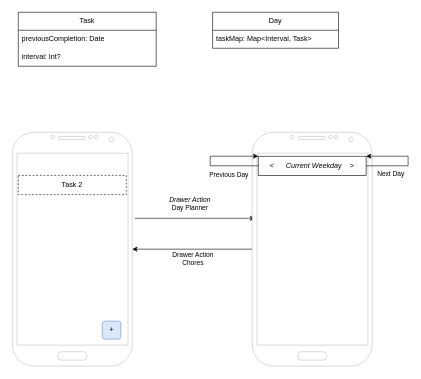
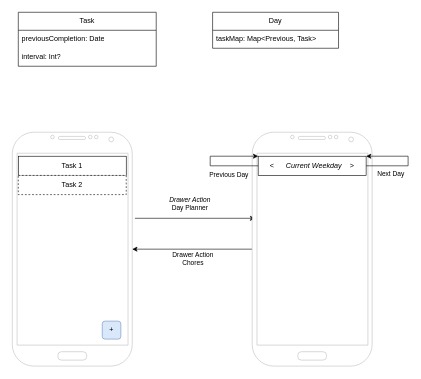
node "taskMap: Map<Interval, Task>": label "taskMap: Map<Interval, Task>" -> "taskMap: Map<Previous, Task>"
node "Task 1": added
